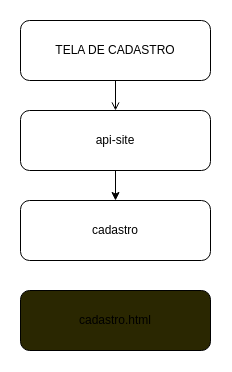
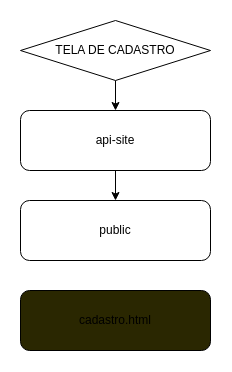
node "TELA DE CADASTRO": shape rounded rectangle -> diamond
edge "TELA DE CADASTRO" -> "api-site": arrowhead open -> classic
node "cadastro": label "cadastro" -> "public"
